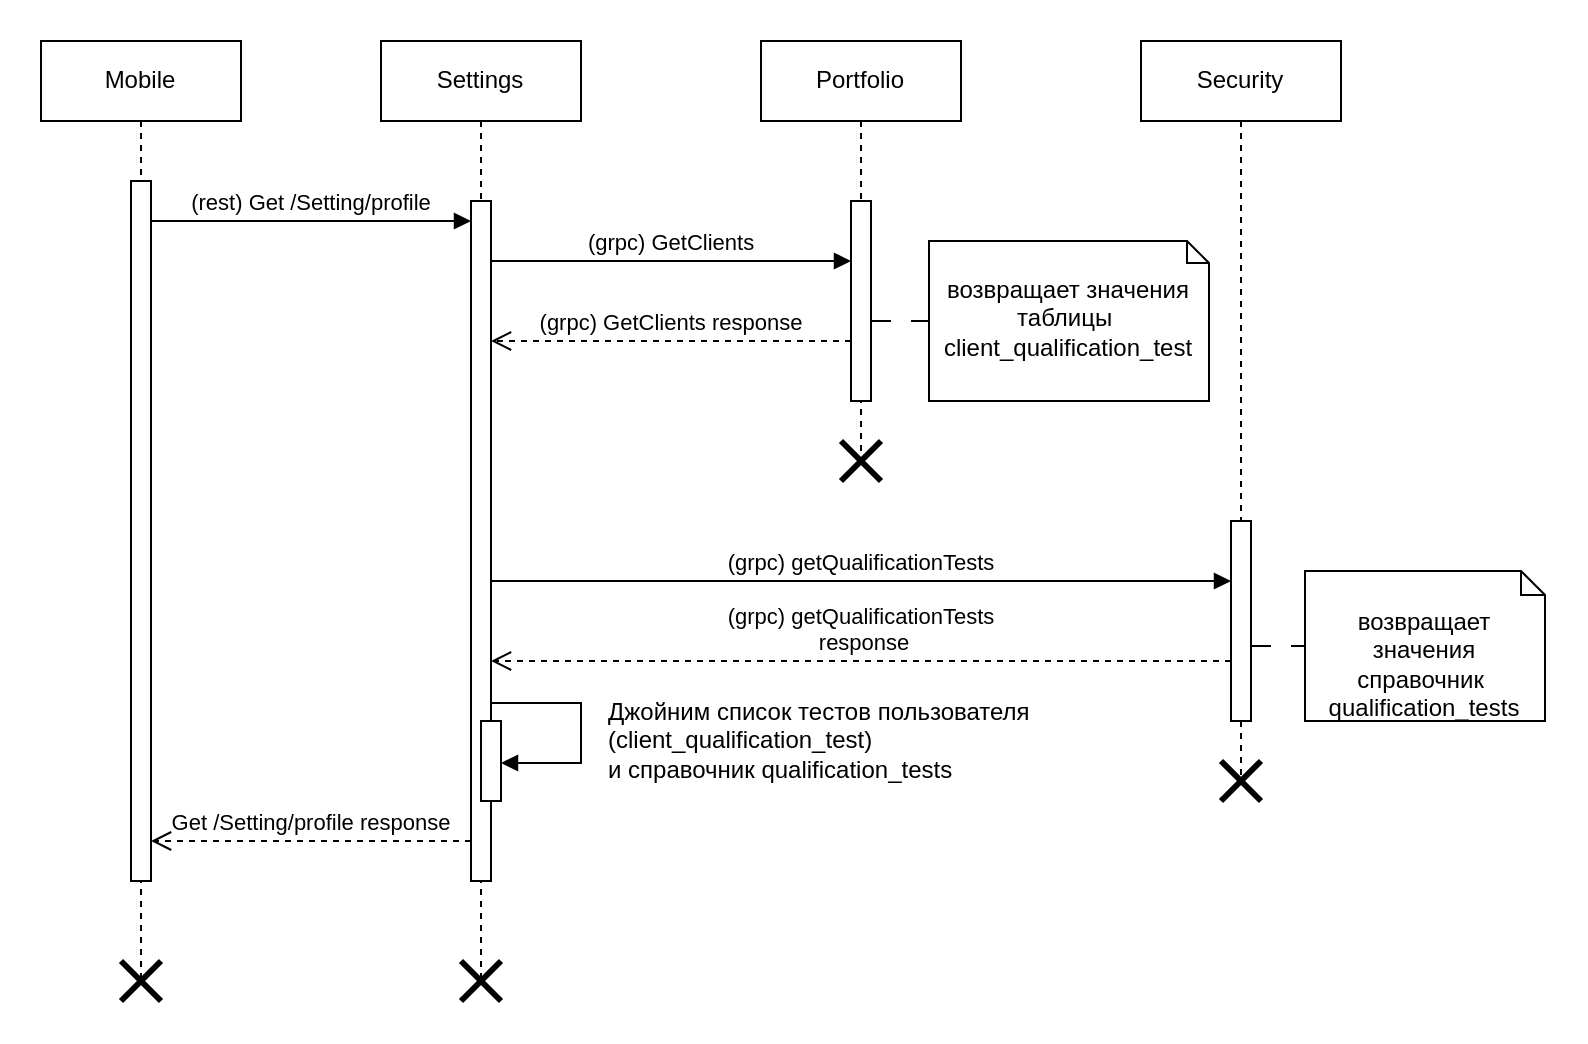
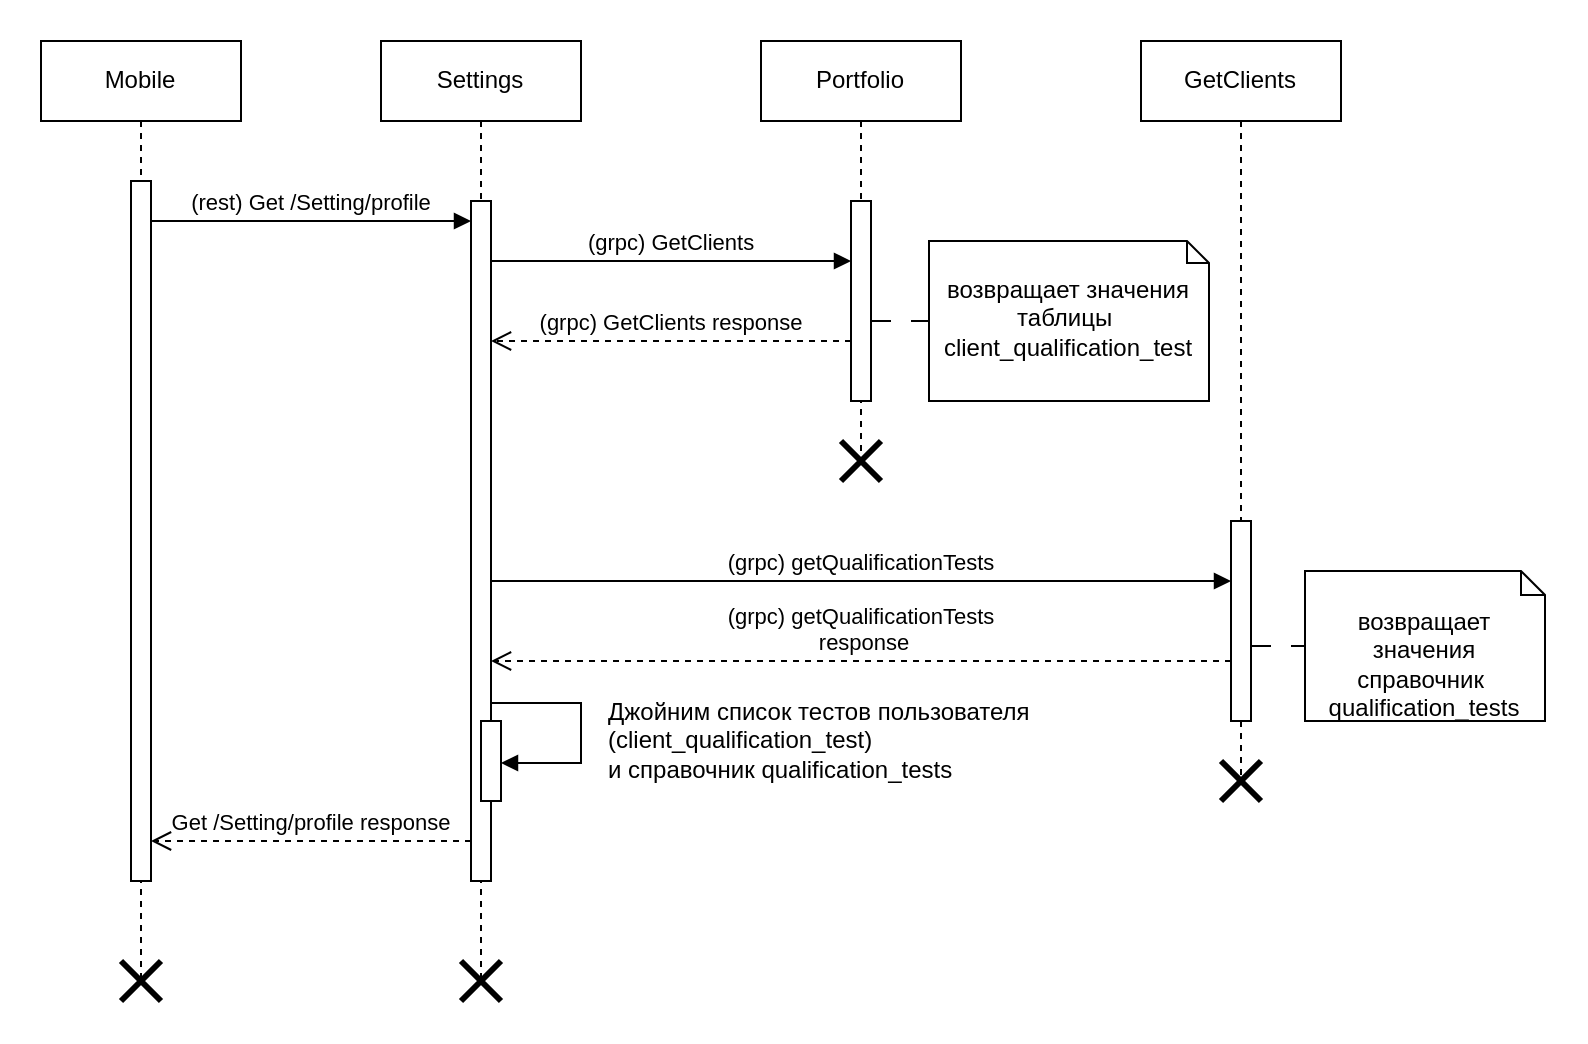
node "Security": label "Security" -> "GetClients"
